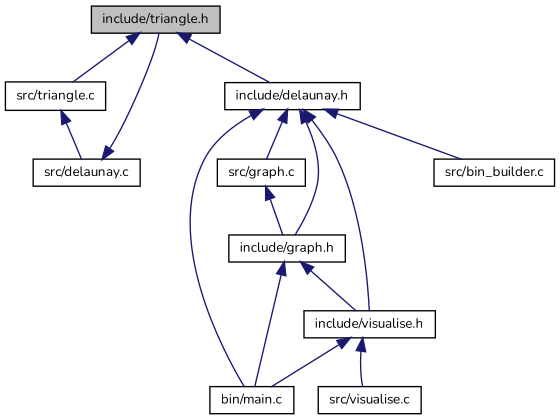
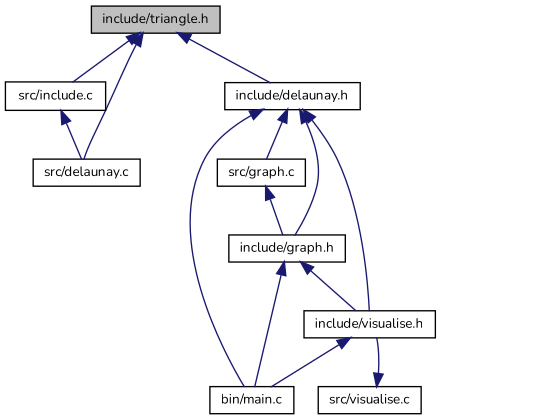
edge "include/triangle.h" -> "src/delaunay.c": reversed
node "src/triangle.c": label "src/triangle.c" -> "src/include.c"
node "src/bin_builder.c": removed
edge "src/visualise.c" -> "include/visualise.h": reversed
